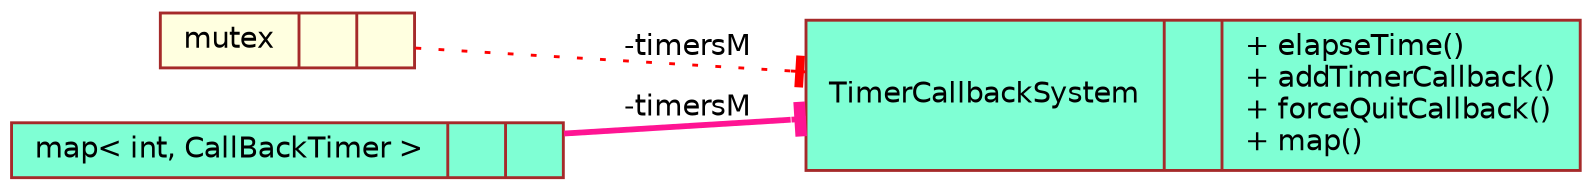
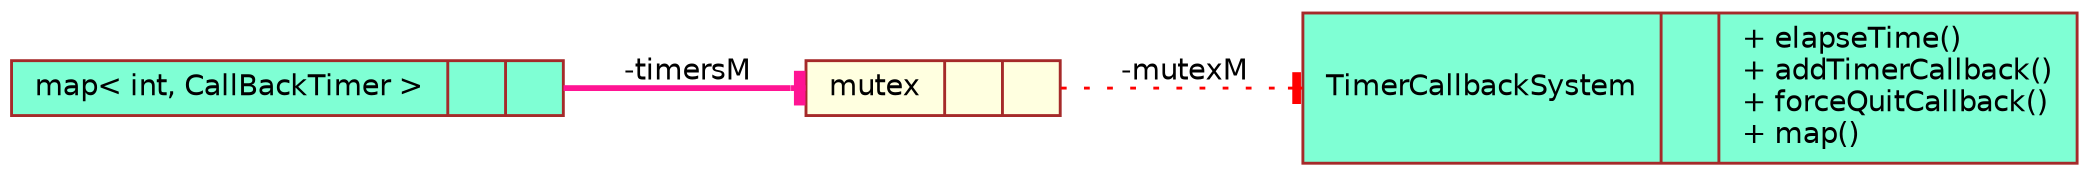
edge "mutex" -> "TimerCallbackSystem": label " -timersM" -> " -mutexM"
edge "map< int, CallBackTimer >" -> "TimerCallbackSystem": now "map< int, CallBackTimer >" -> "mutex"
